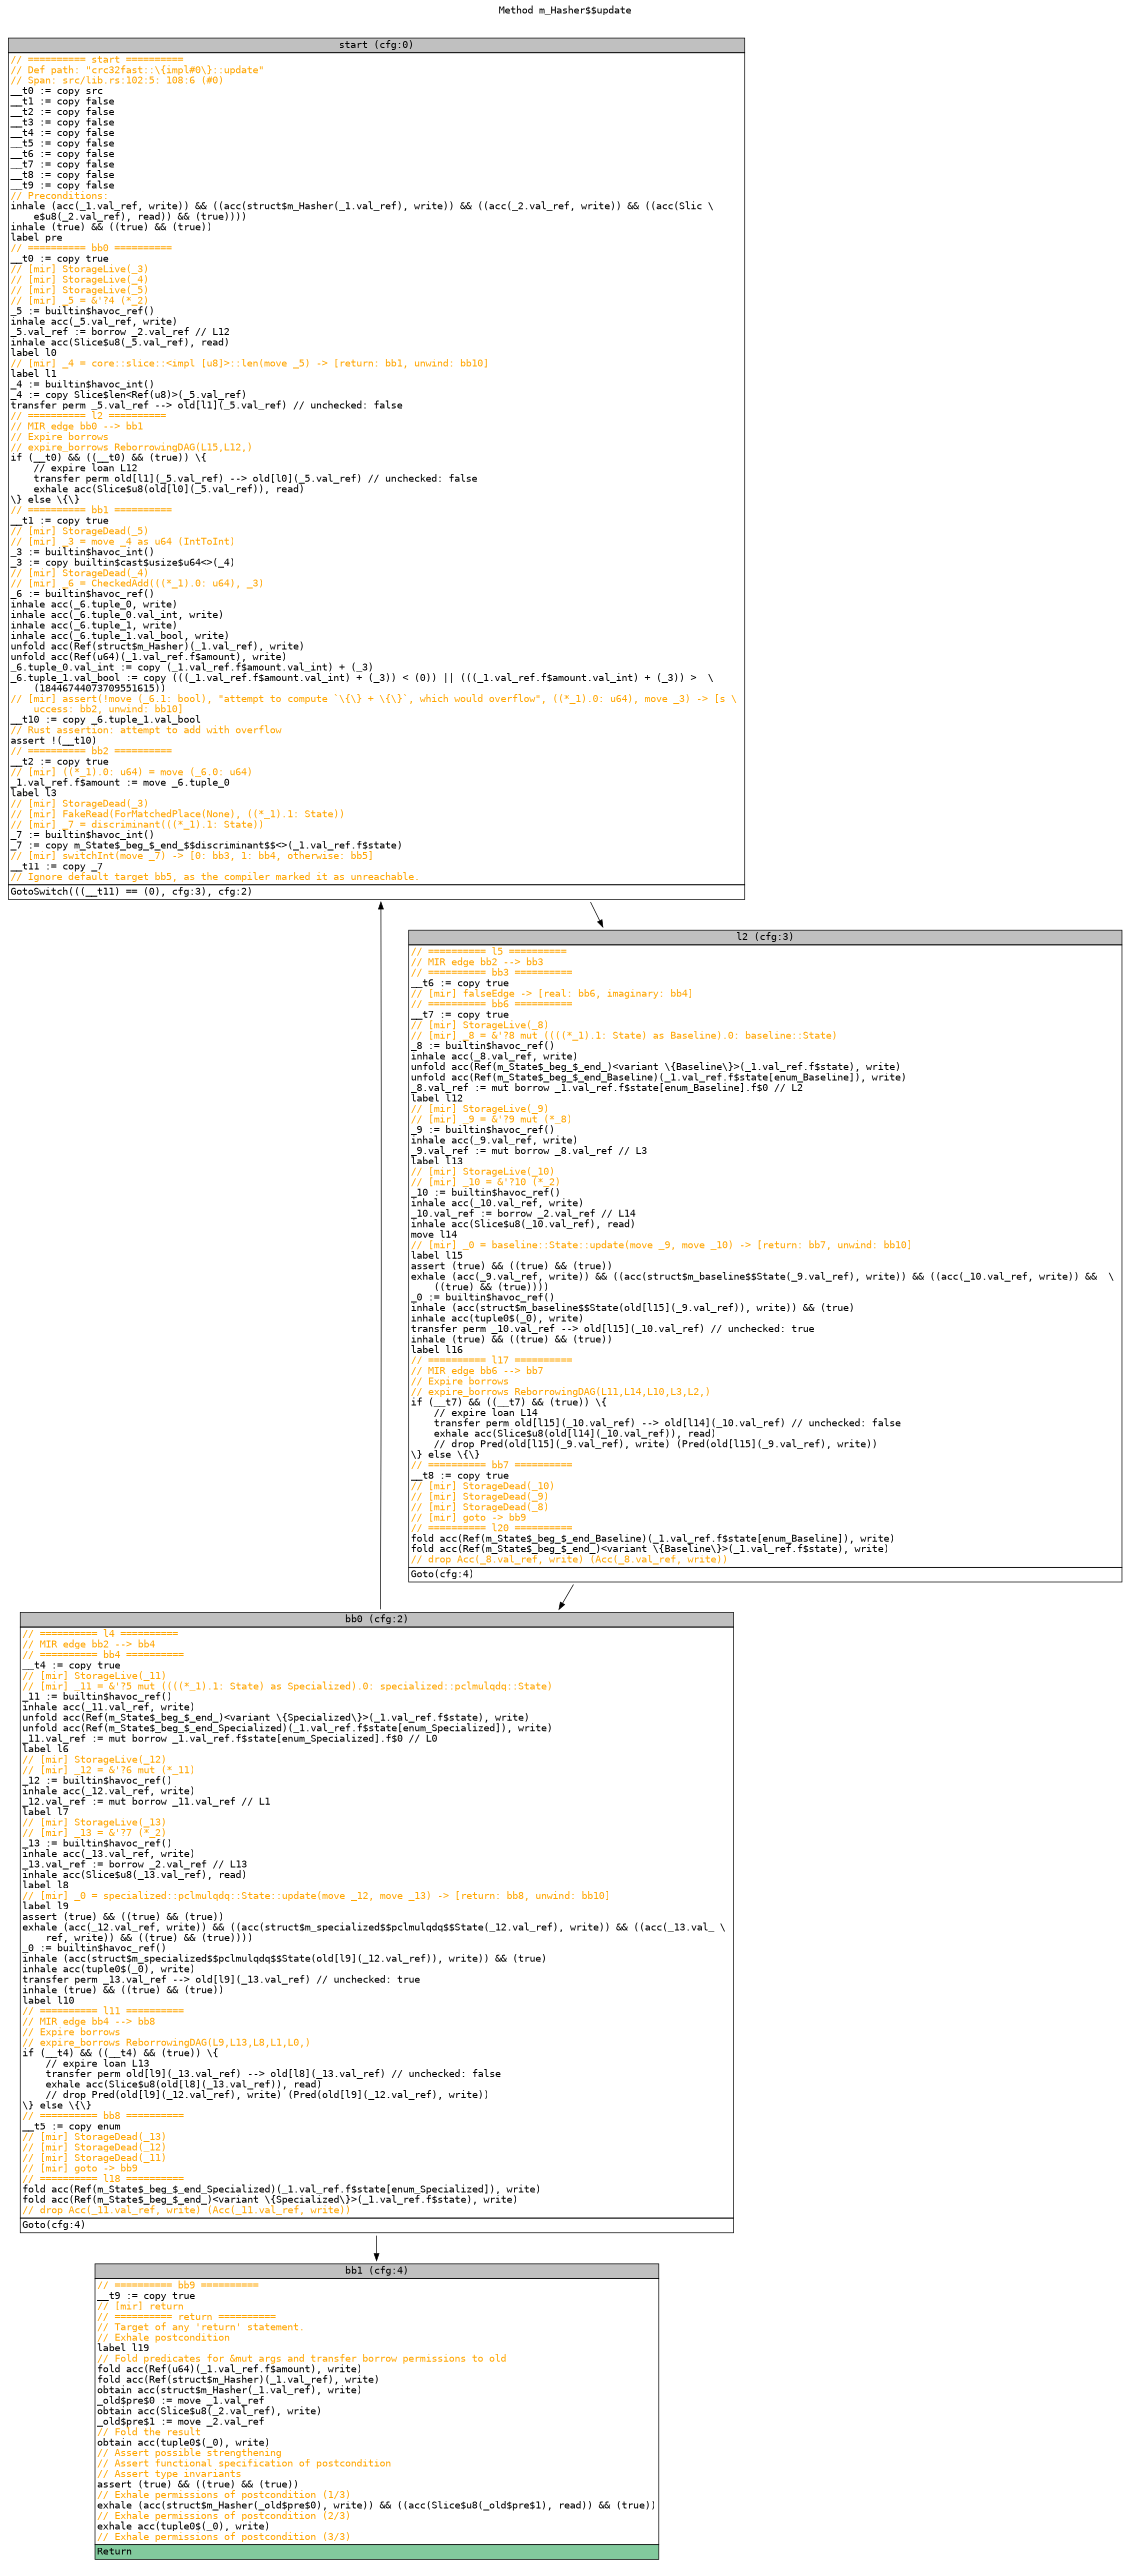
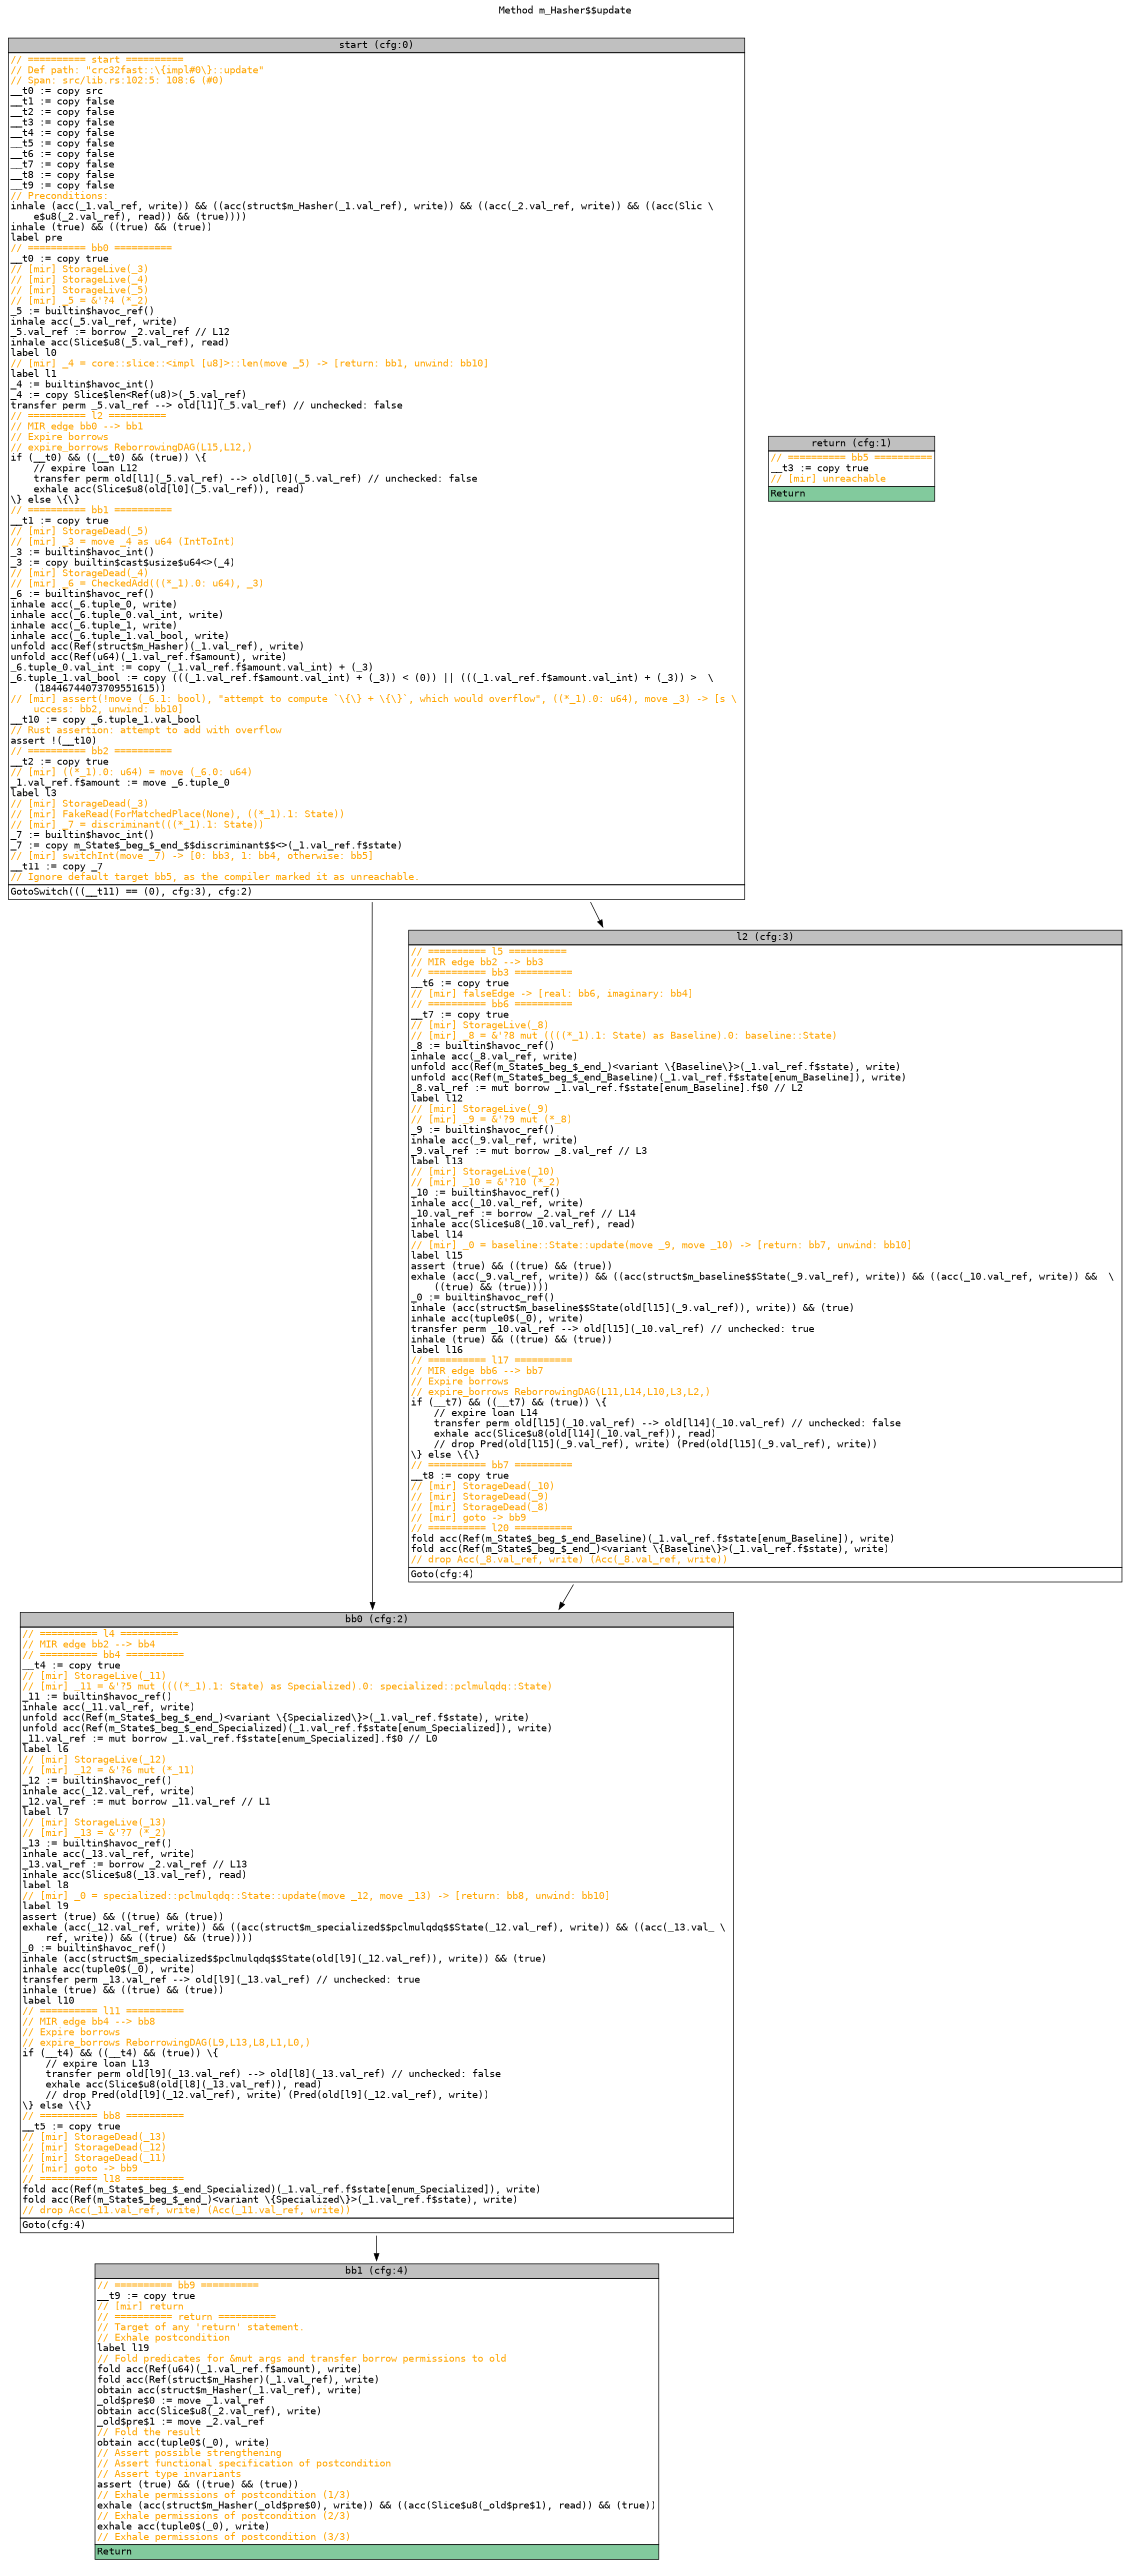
node "return (cfg:1)": added
node "l2 (cfg:3)": text "move l14" -> "label l14"
edge "bb0 (cfg:2)" -> "start (cfg:0)": reversed
node "bb0 (cfg:2)": text "__t5 := copy enum" -> "__t5 := copy true"
